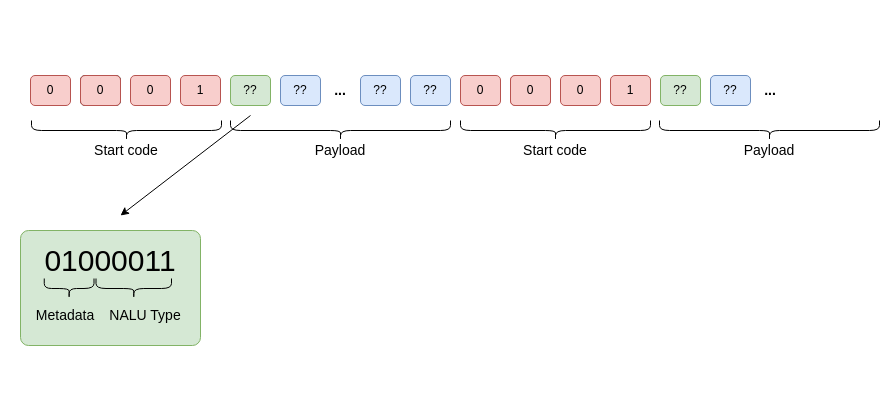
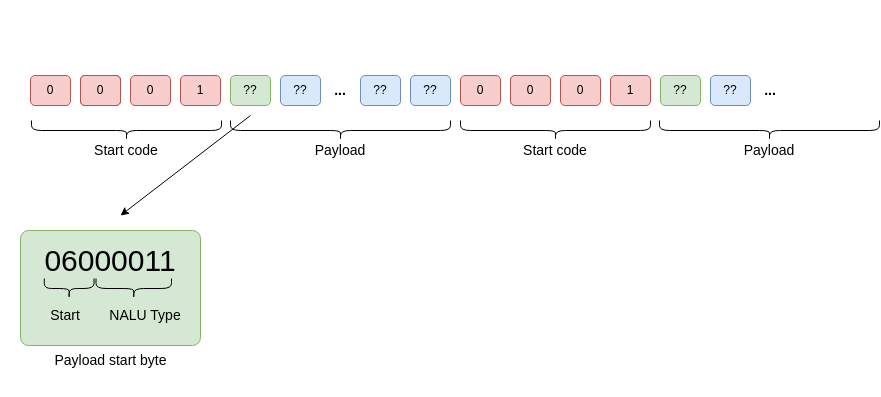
node "01000011": label "01000011" -> "06000011"
node "Metadata": label "Metadata" -> "Start"
node "Payload start byte": added
